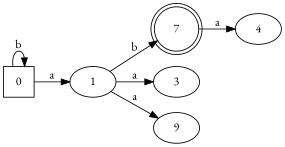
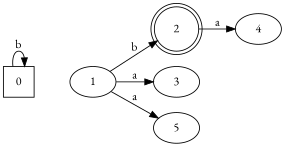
node "7": label "7" -> "2"
edge "0" -> "1": removed, label "a"
node "9": label "9" -> "5"
